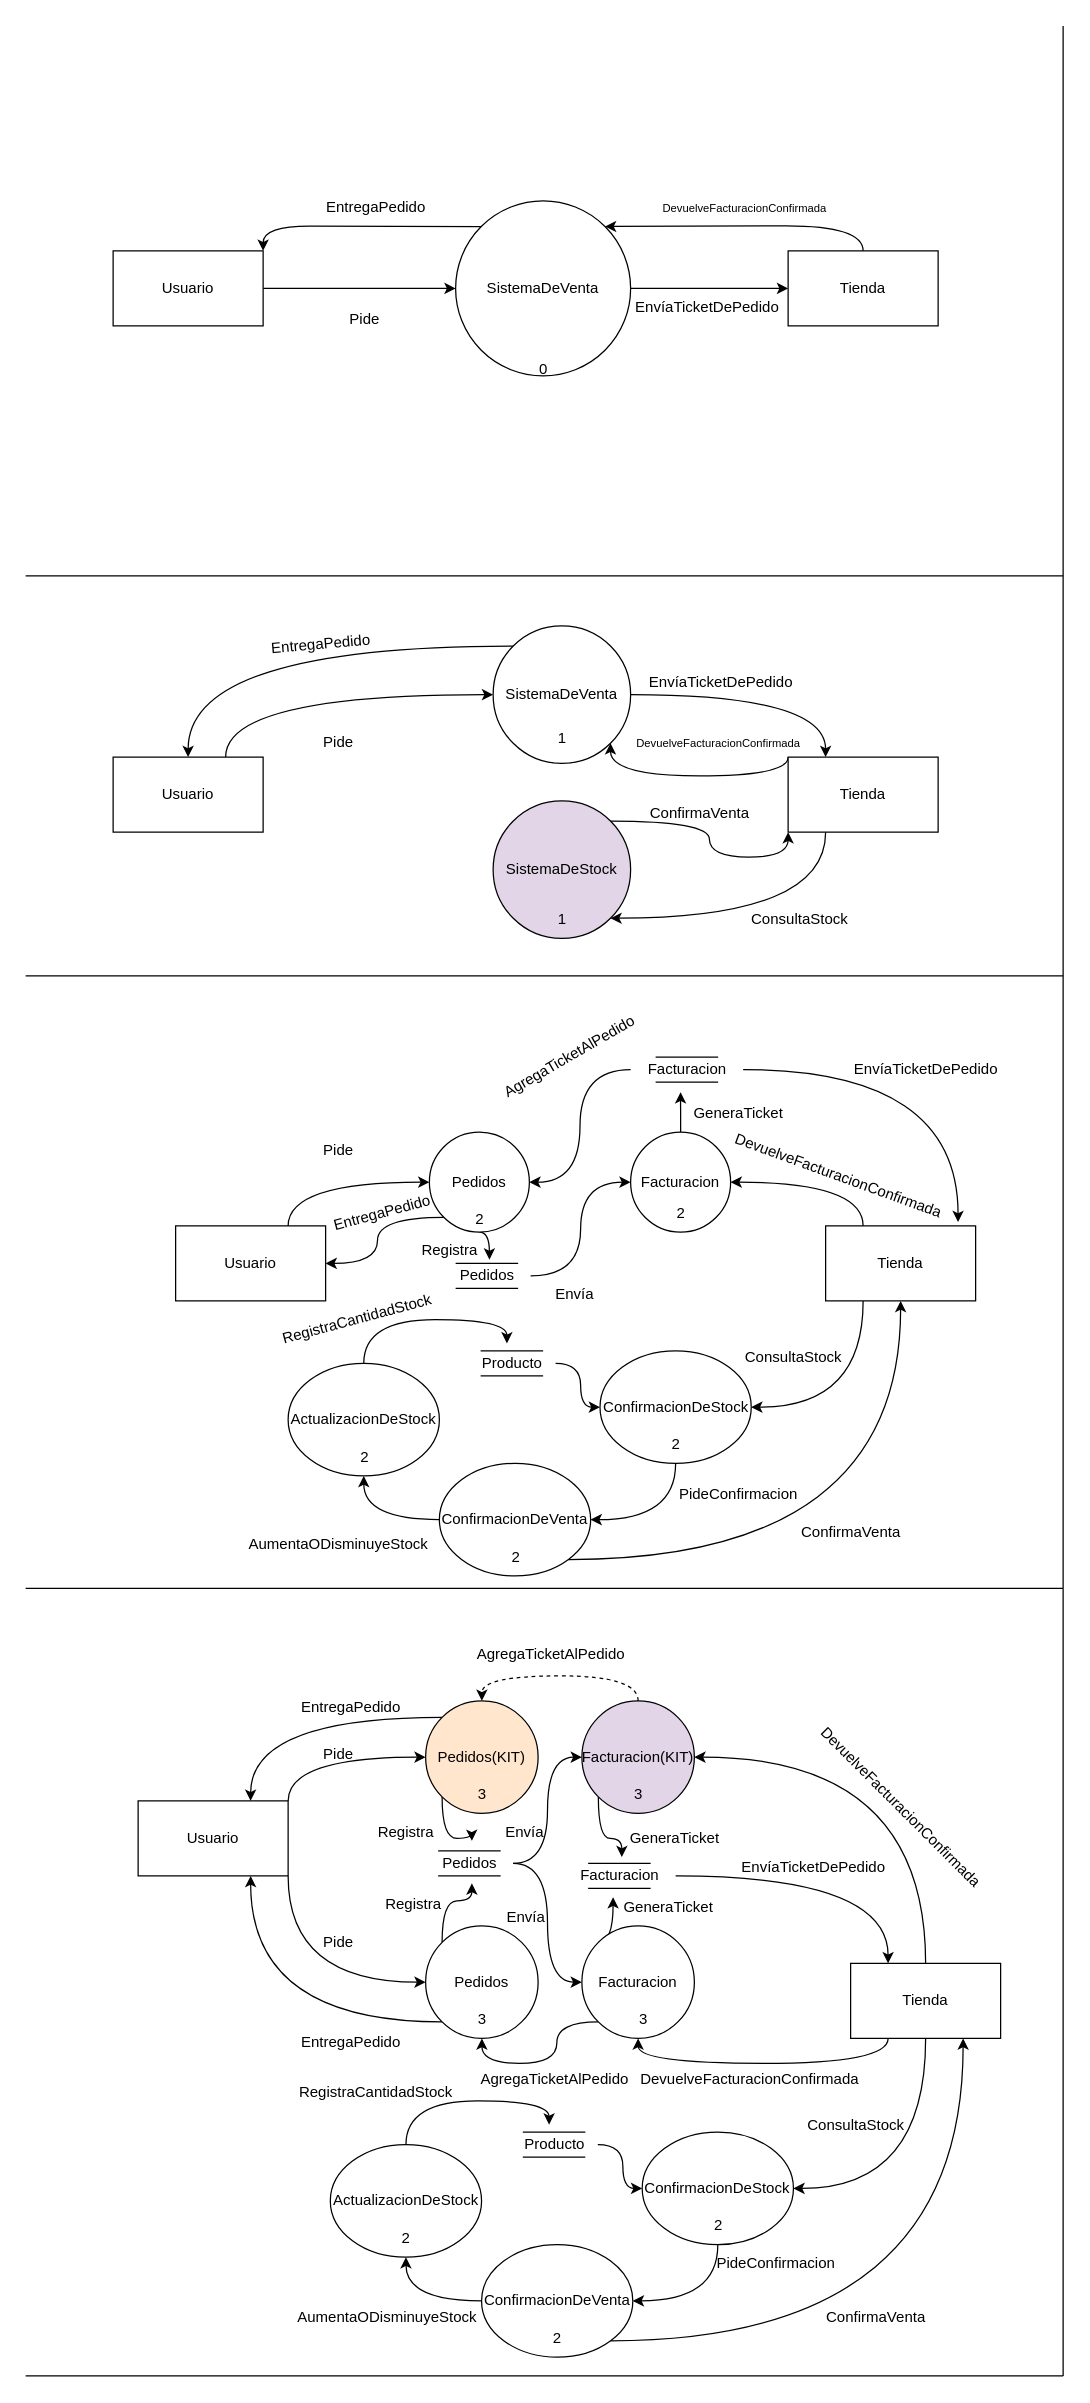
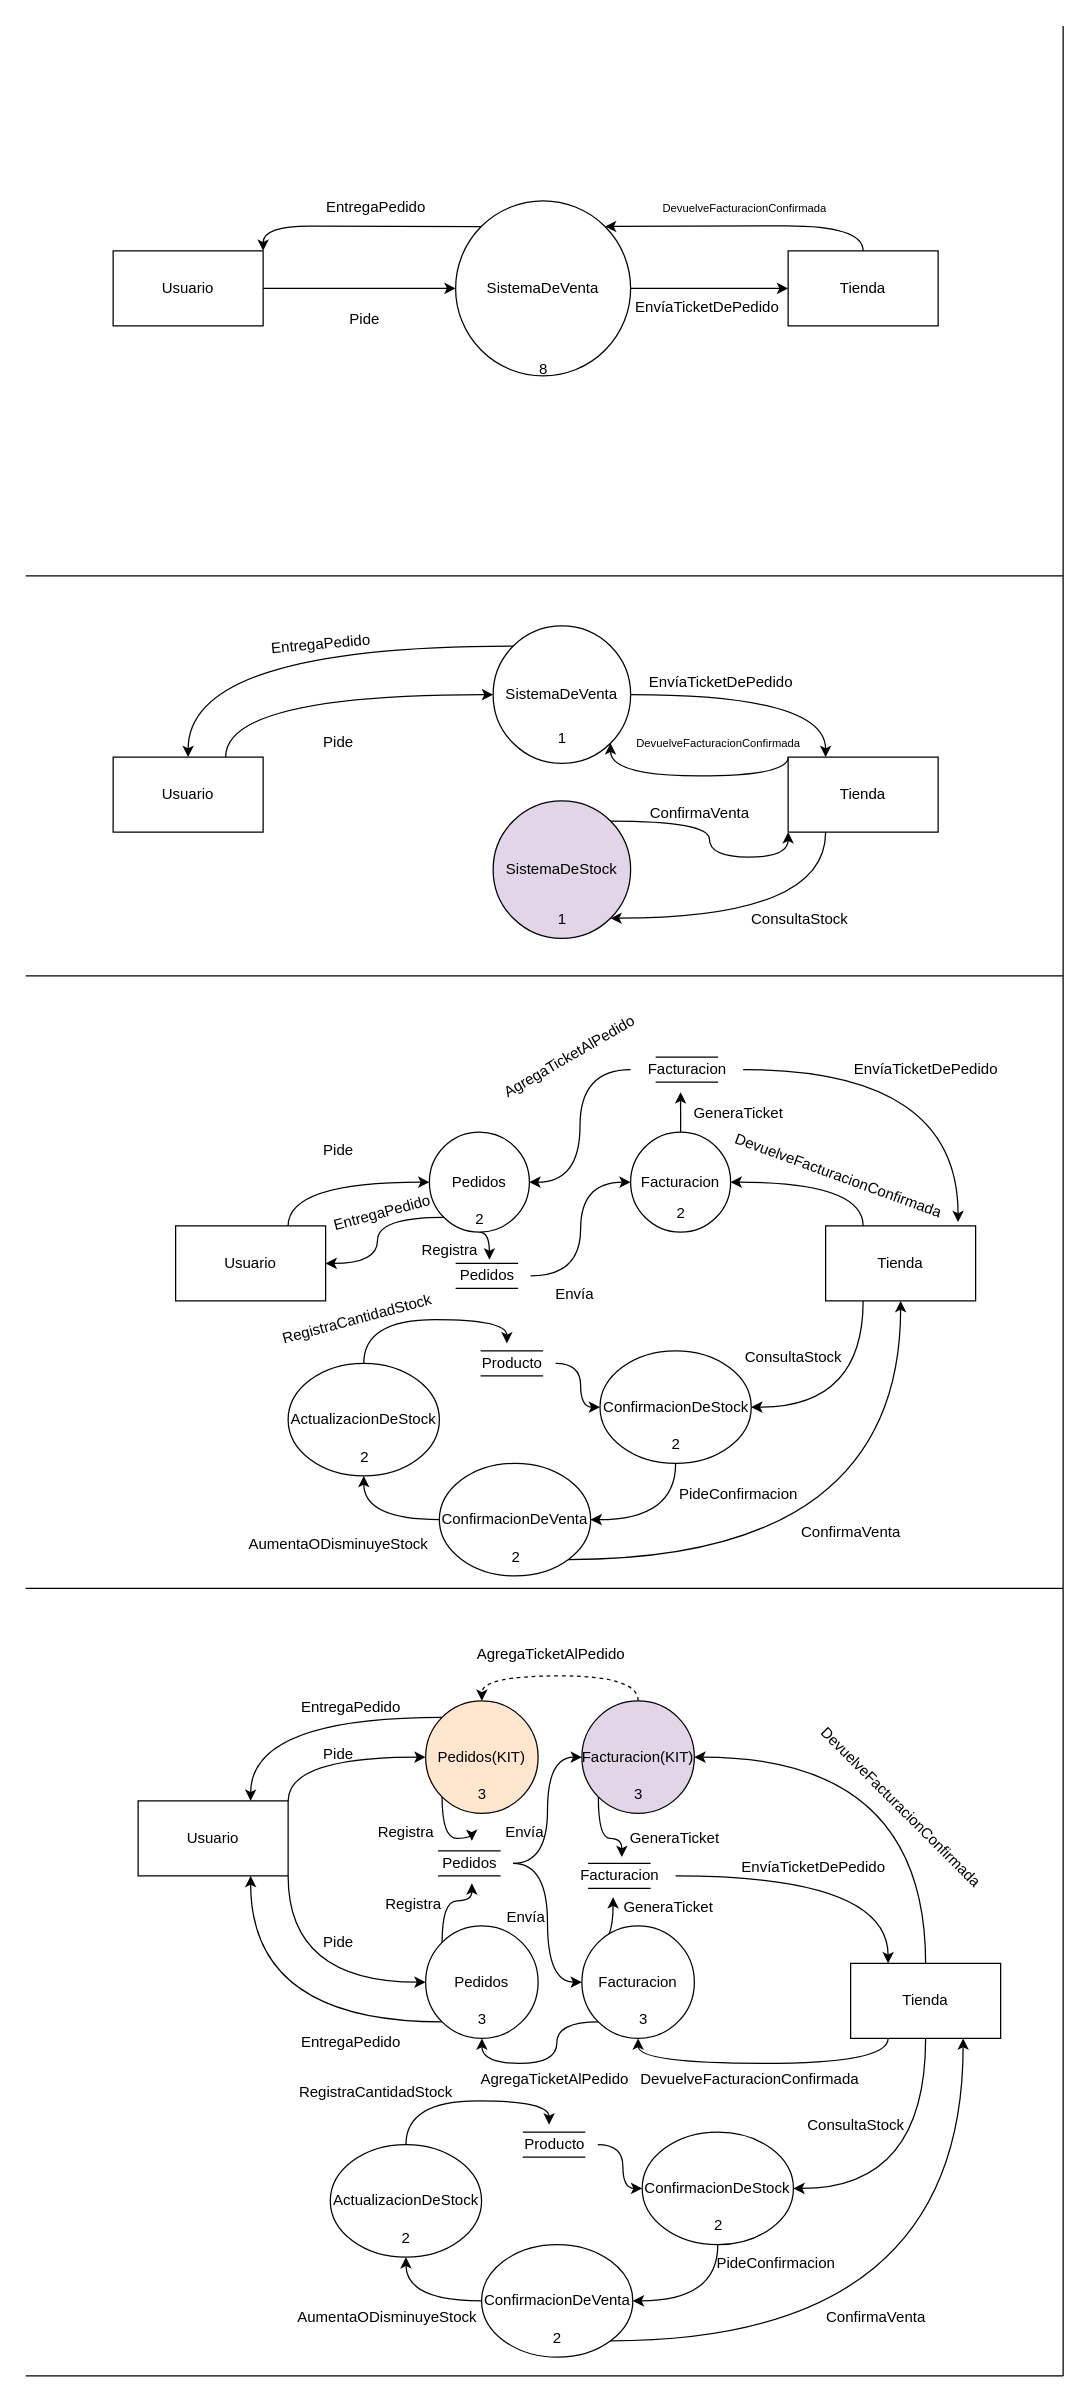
node "0": label "0" -> "8"
